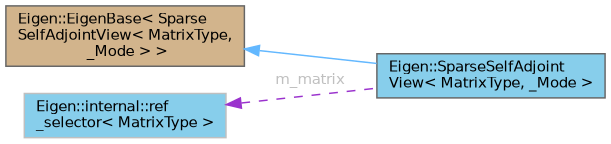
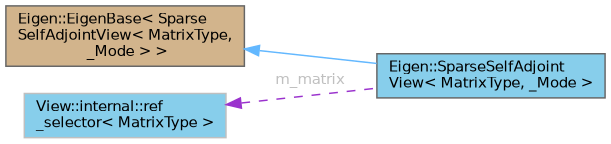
node "Eigen::internal::ref _selector< MatrixType >": label "Eigen::internal::ref _selector< MatrixType >" -> "View::internal::ref _selector< MatrixType >"
